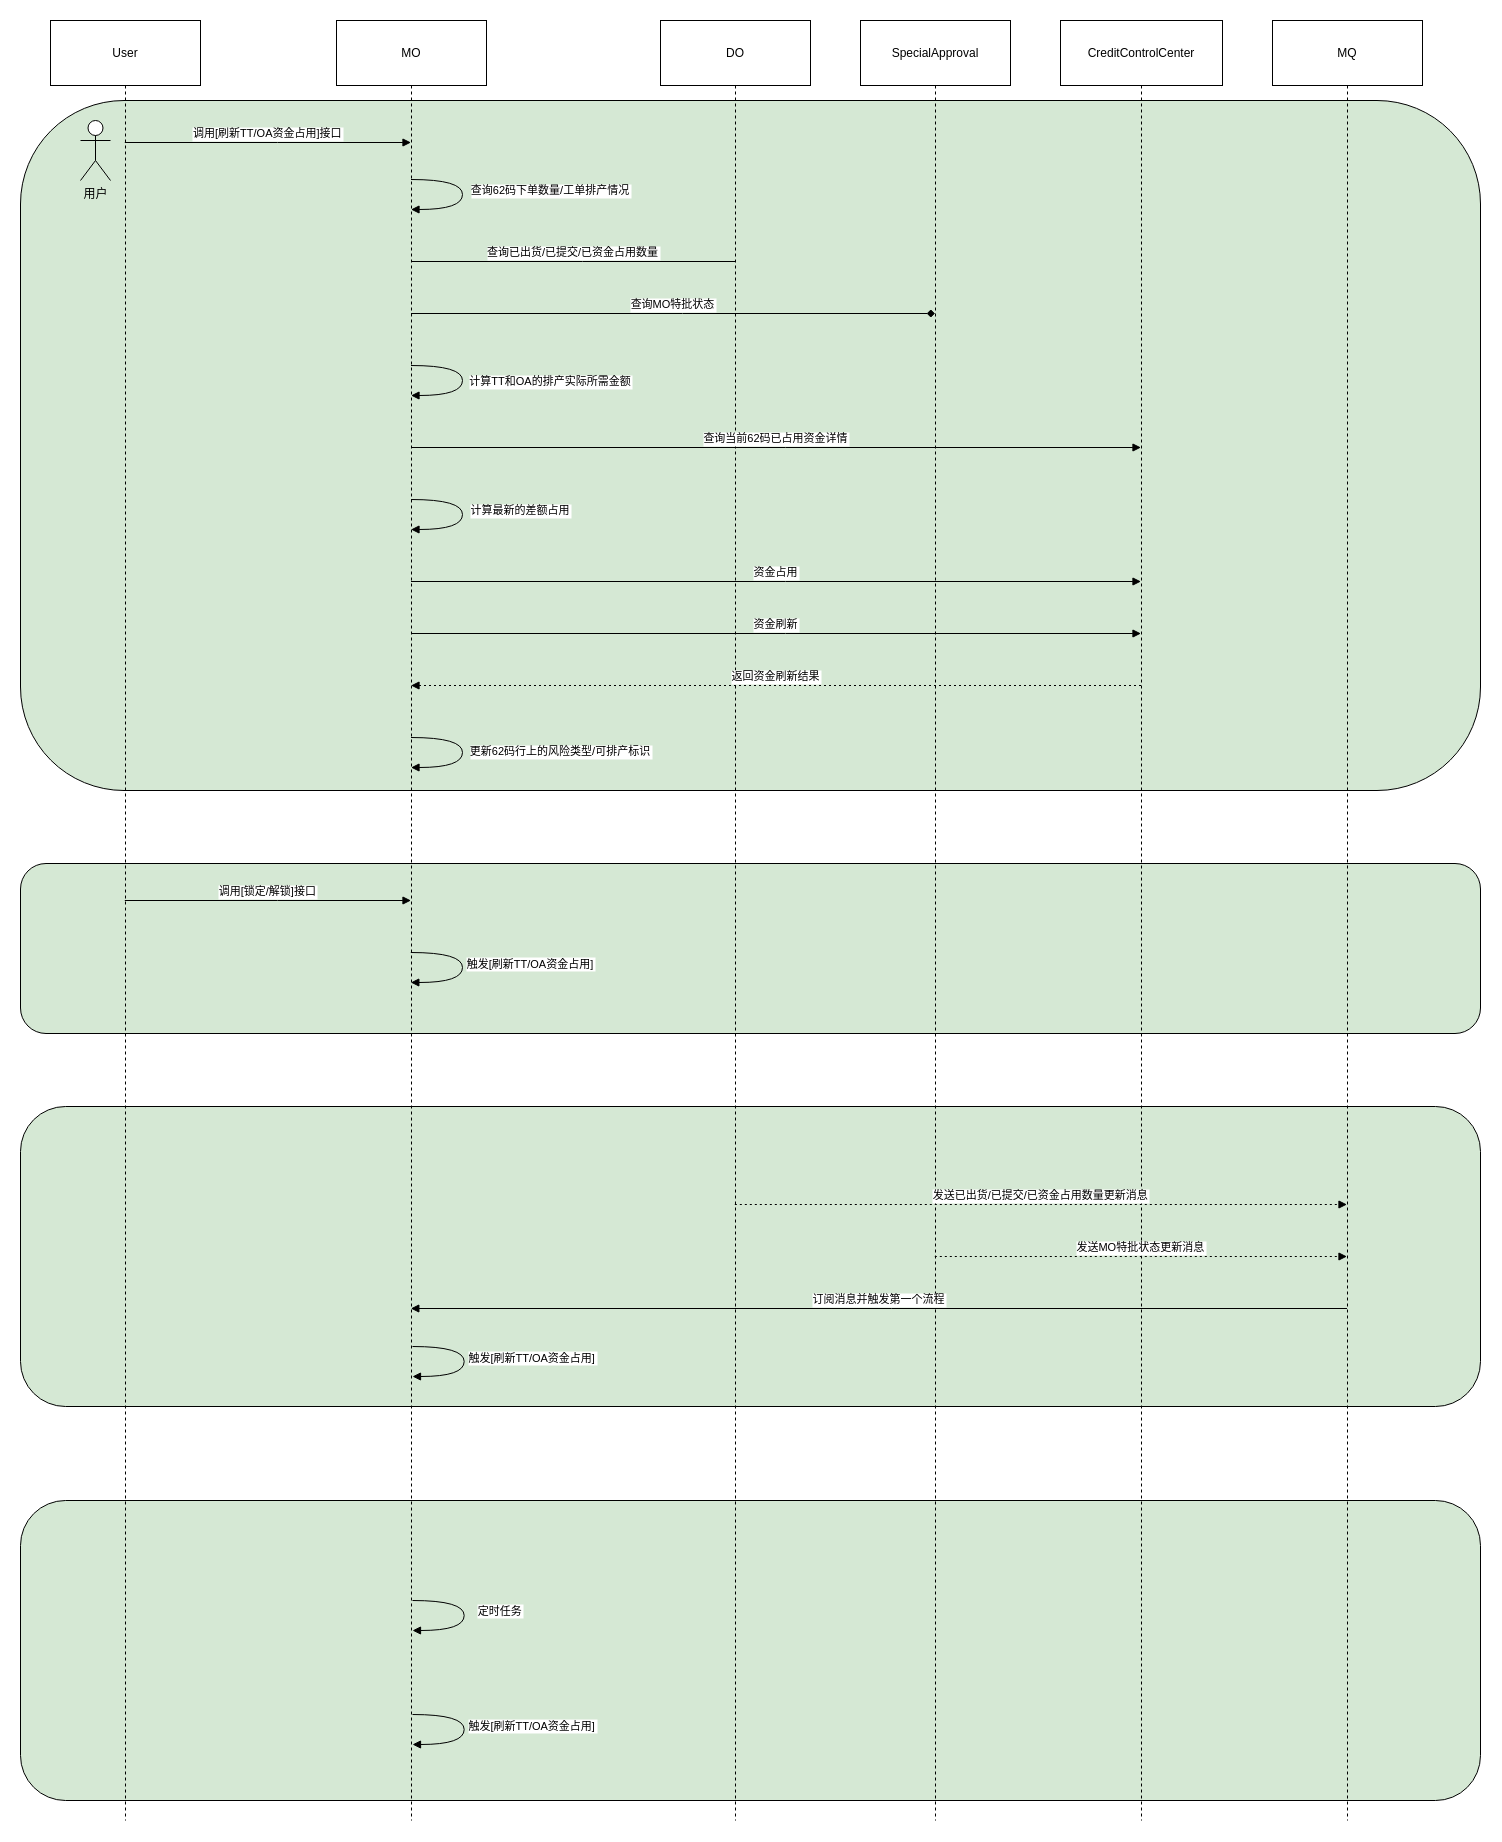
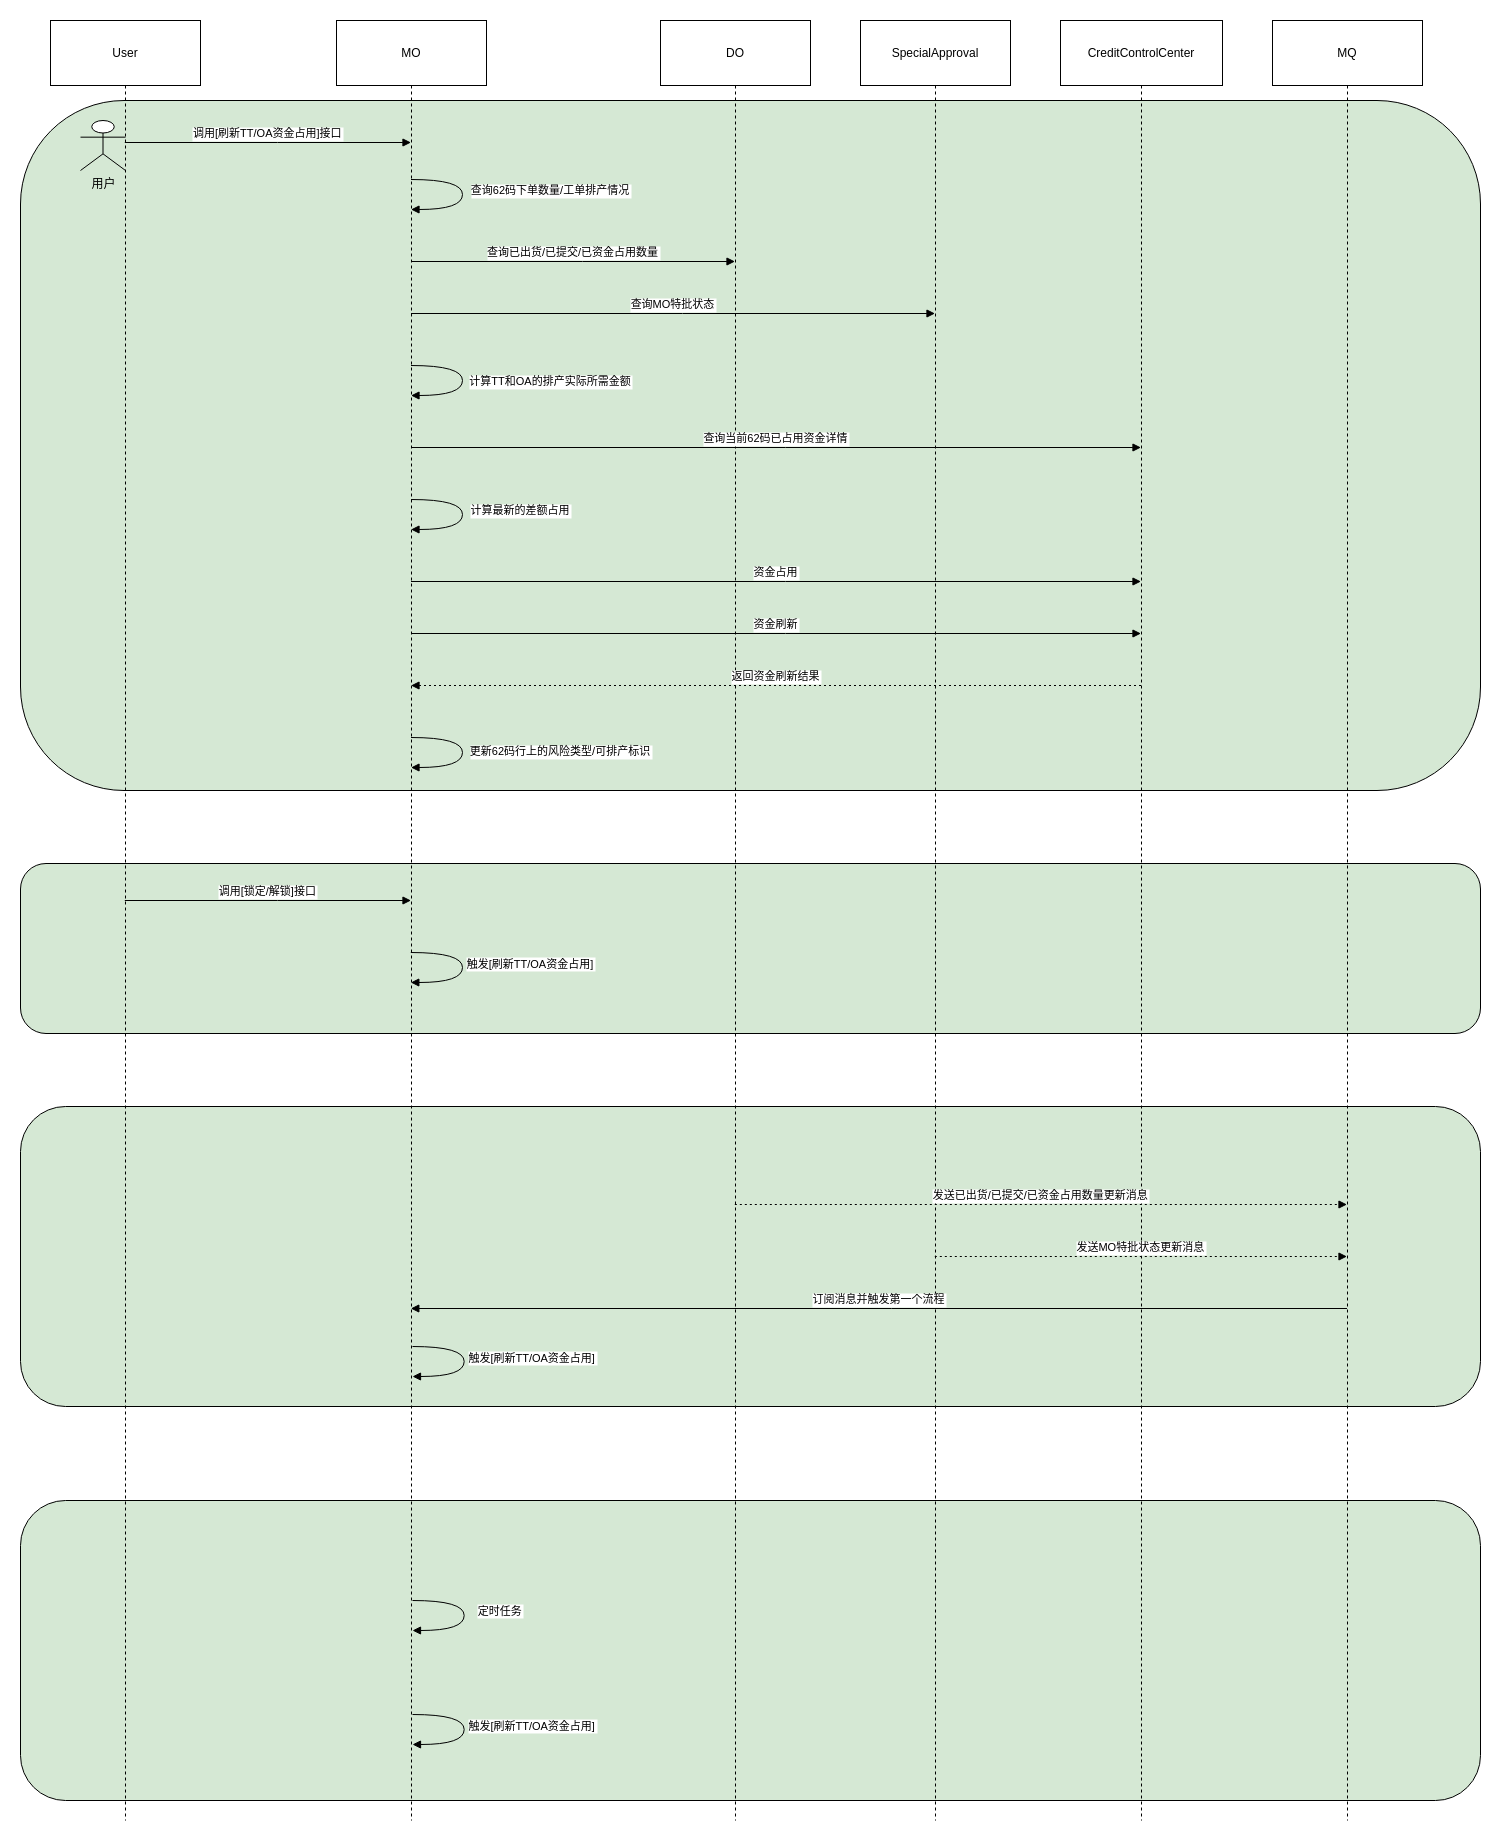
node "用户": size 30x60 -> 45x50
edge "MO" -- "DO": arrowhead none -> block
edge "MO" -> "SpecialApproval": arrowhead diamond -> block
